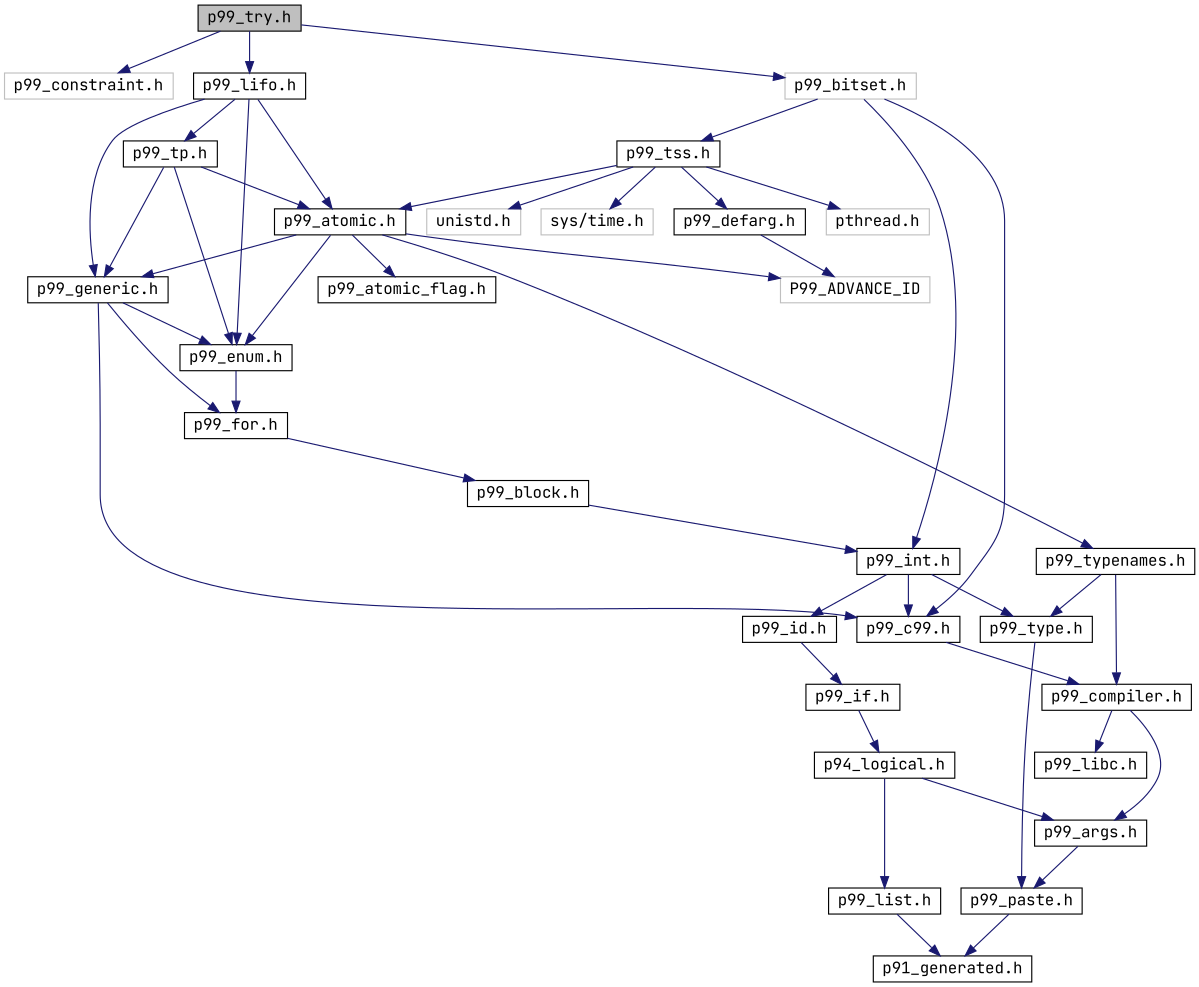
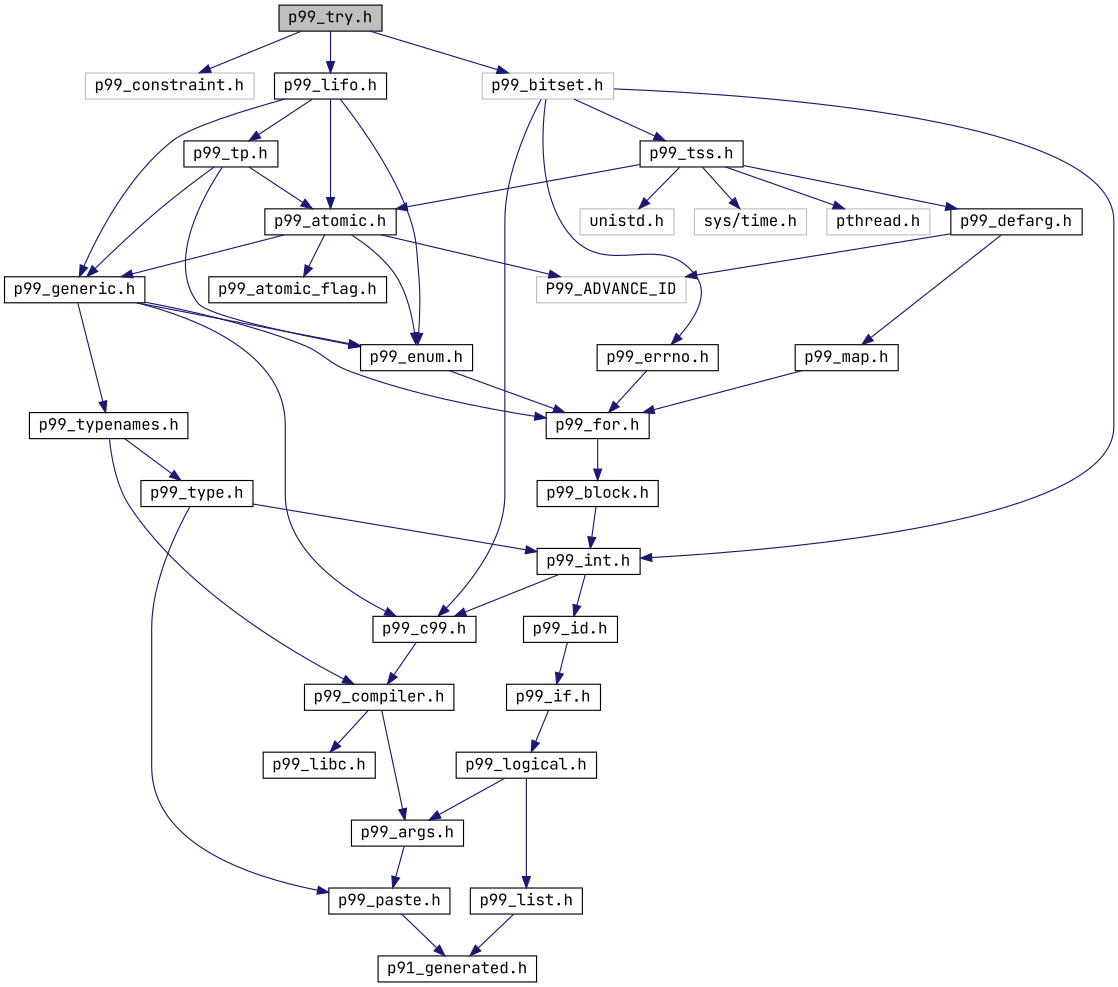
node "p99_errno.h": added
node "p99_map.h": added
edge "p99_atomic.h" -> "p99_typenames.h": now "p99_generic.h" -> "p99_typenames.h"
edge "p99_int.h" -> "p99_type.h": reversed
node "p94_logical.h": label "p94_logical.h" -> "p99_logical.h"
